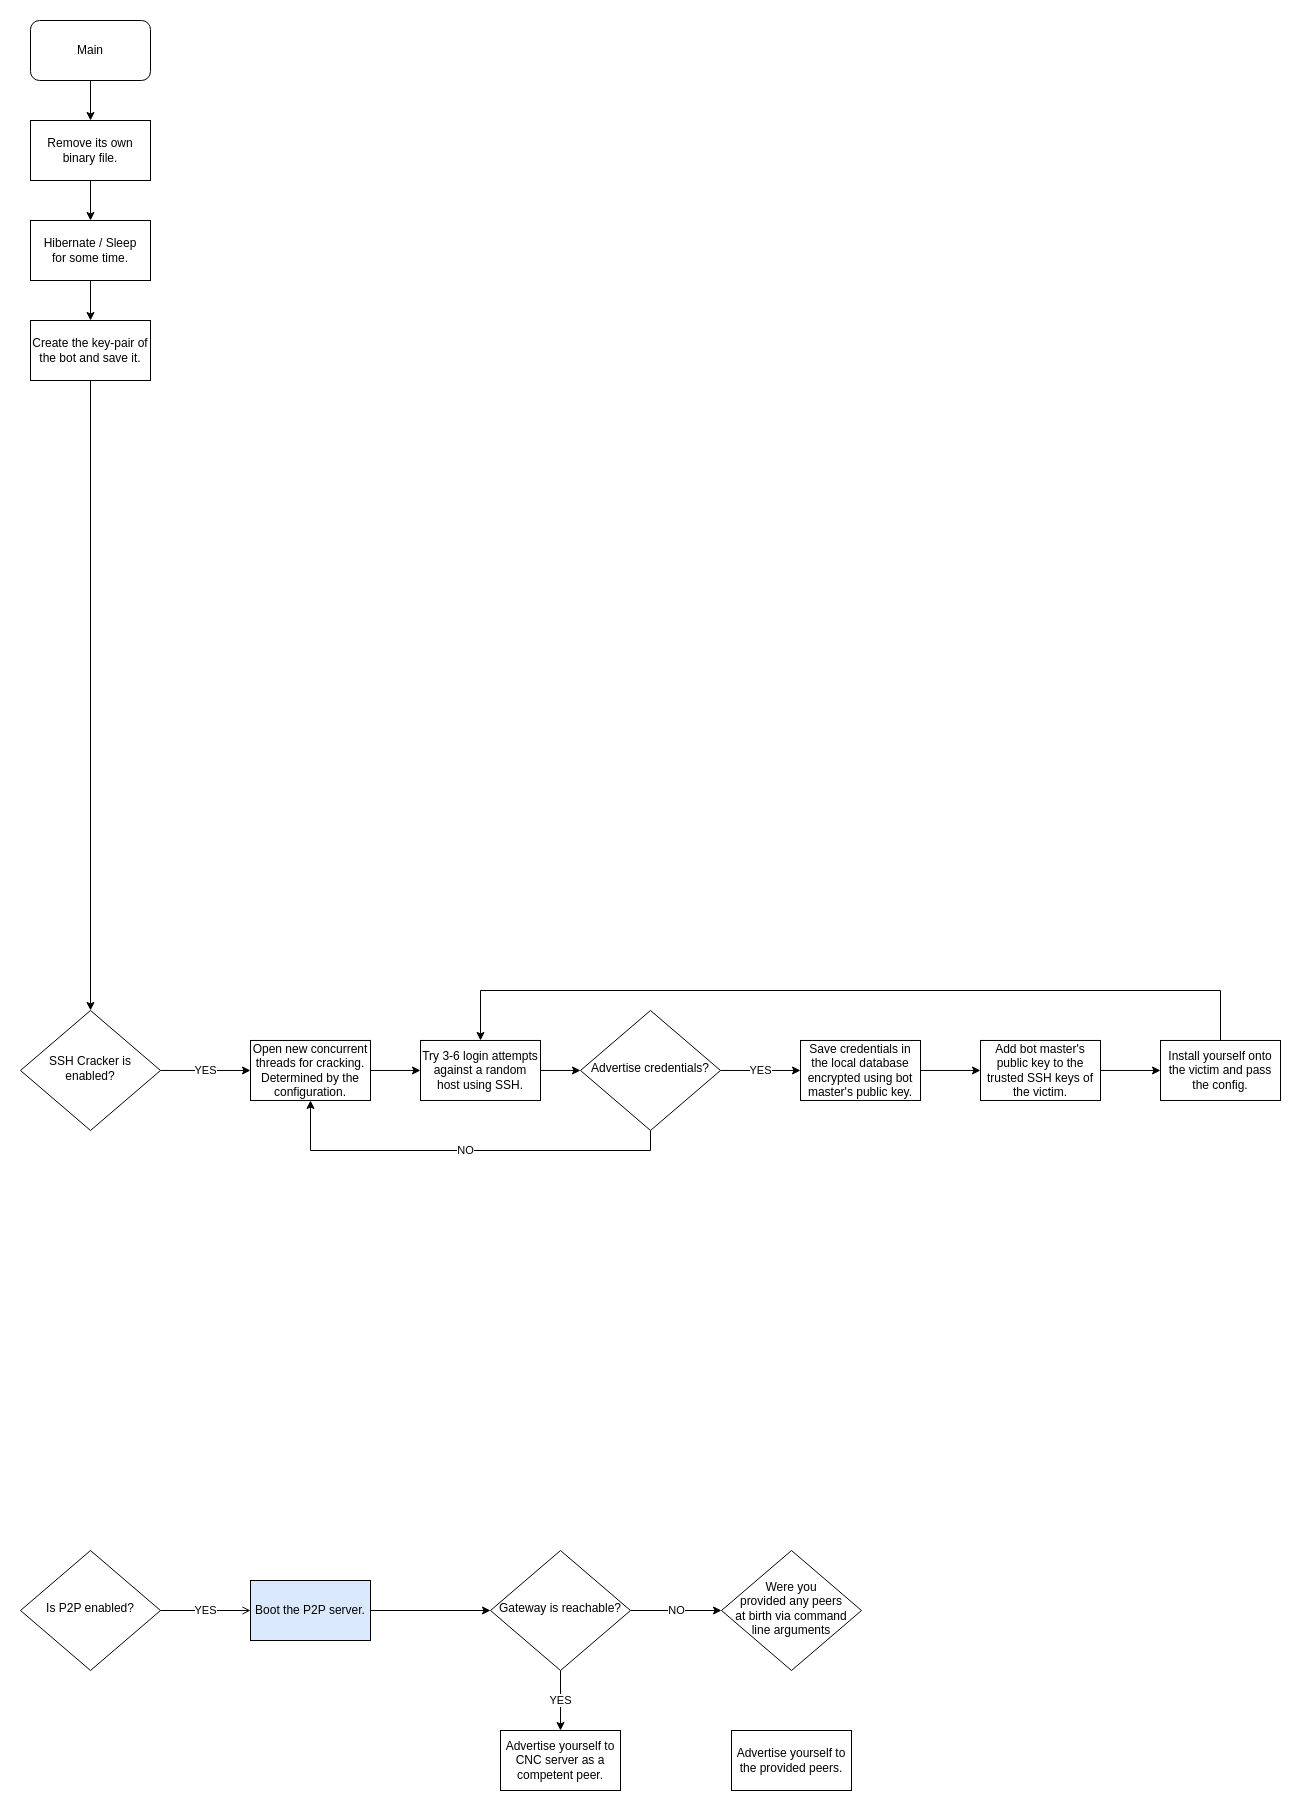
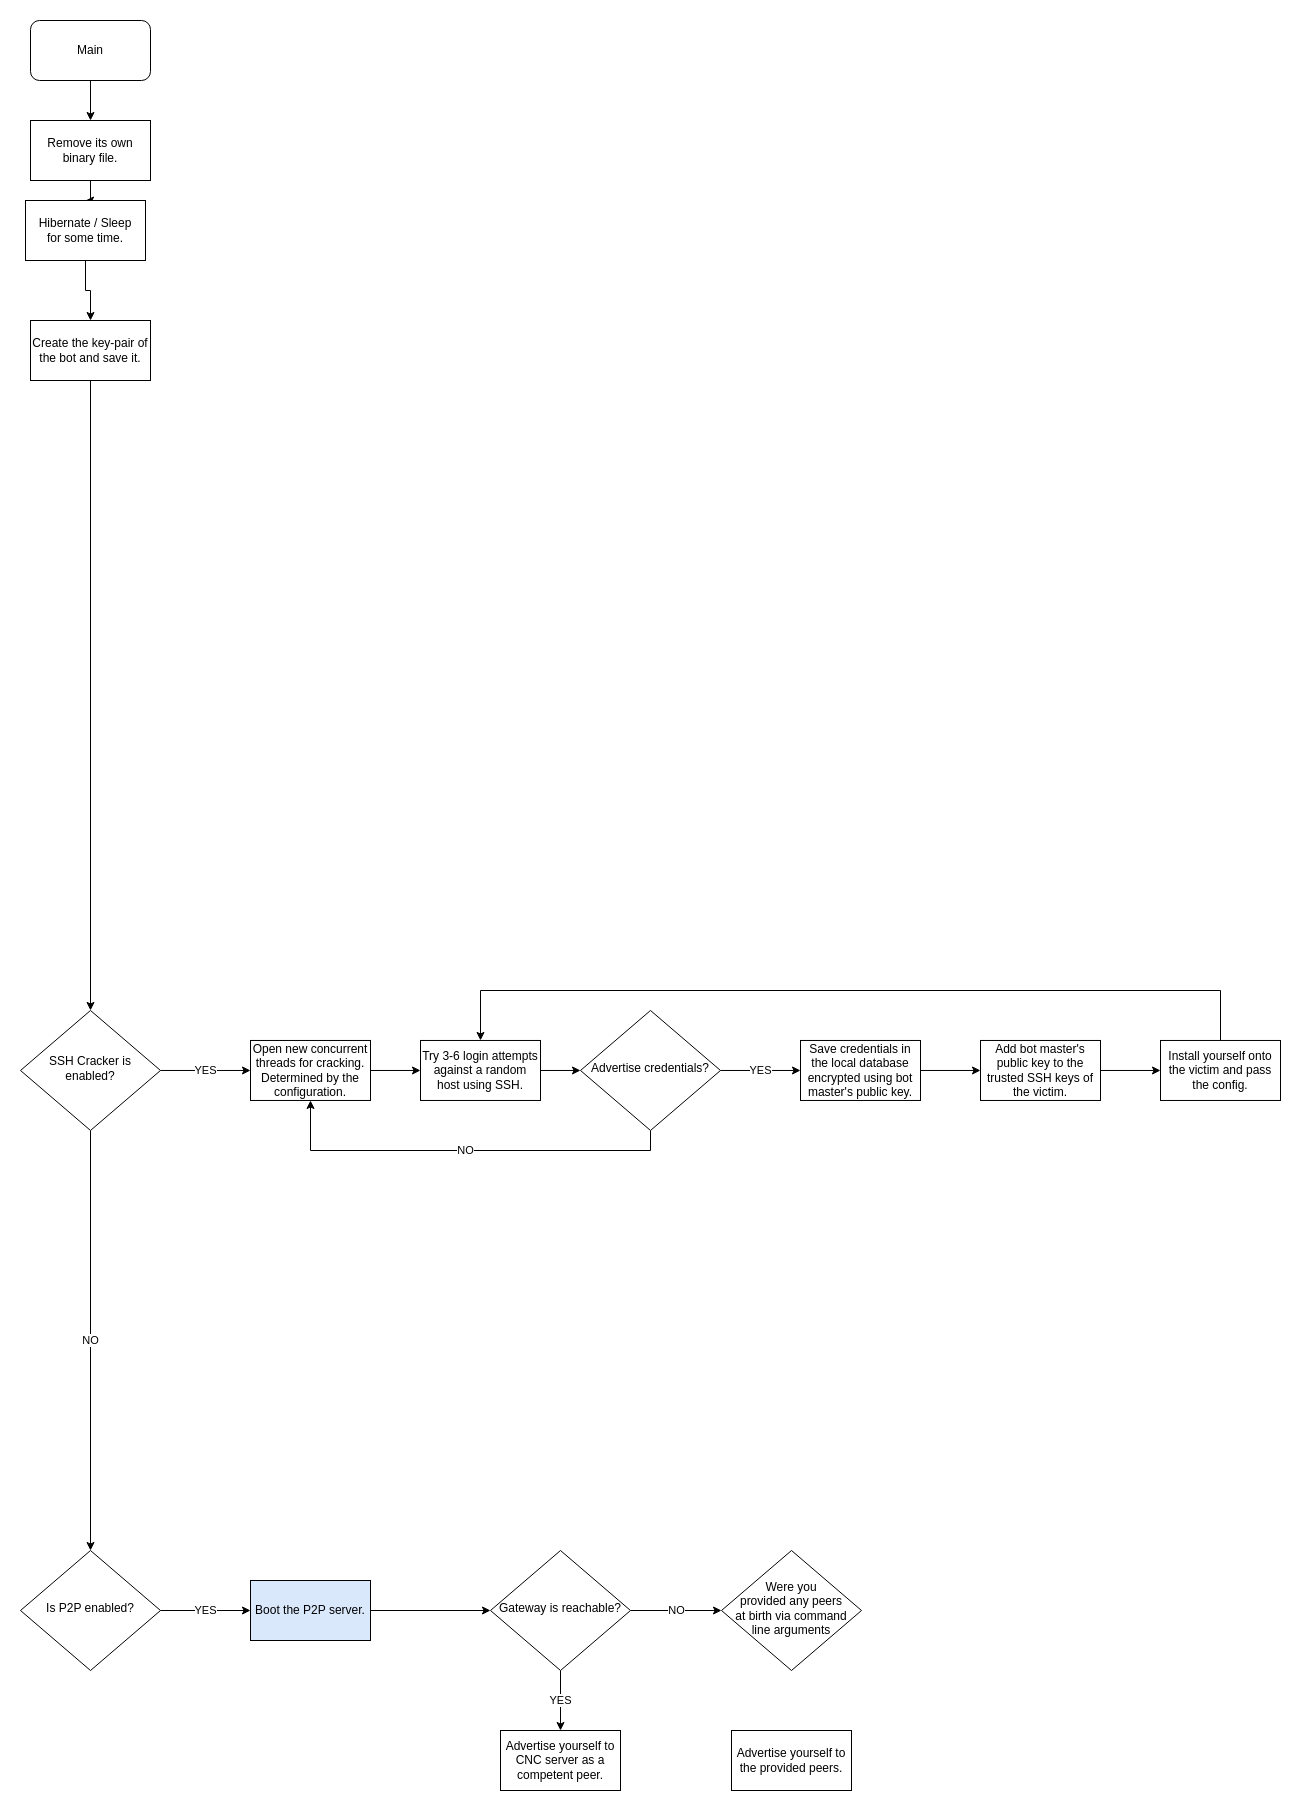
node "Hibernate / Sleep for some time.": moved (91, 251) -> (86, 231)
edge "SSH Cracker is enabled?" -> "Is P2P enabled?": added, label "NO"
edge "Is P2P enabled?" -> "Boot the P2P server.": arrowhead open -> classic
